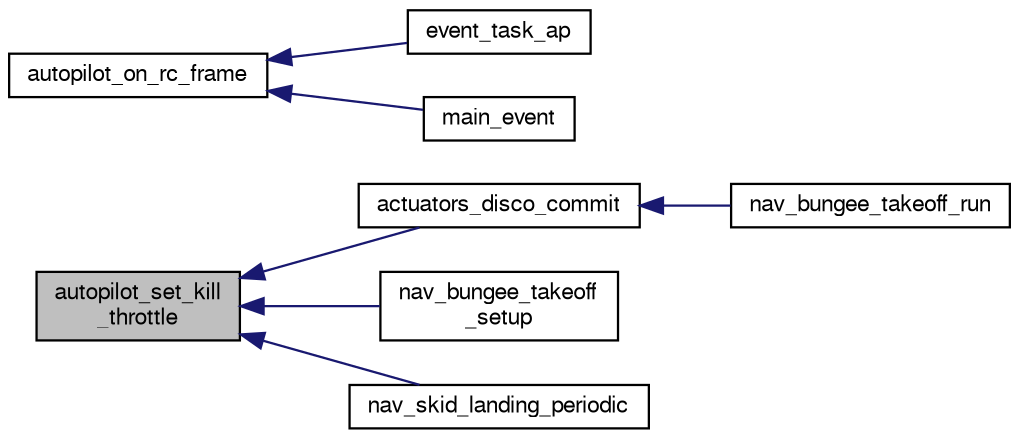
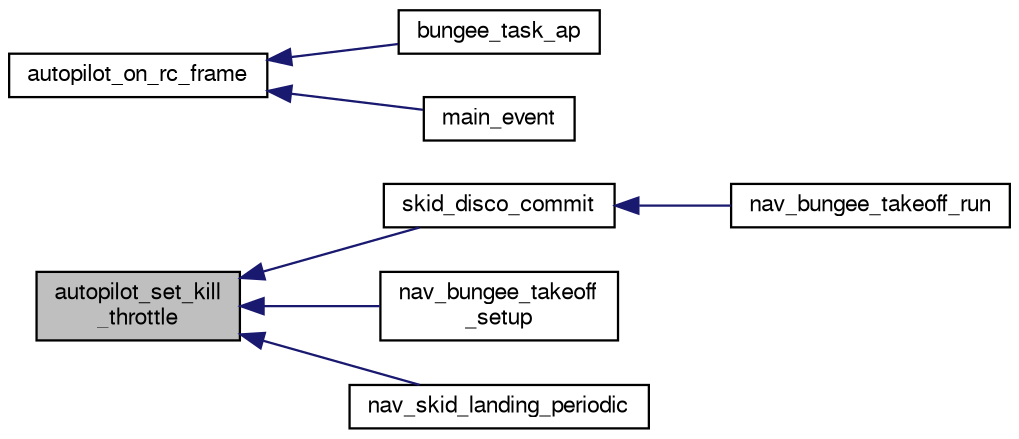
node "event_task_ap": label "event_task_ap" -> "bungee_task_ap"
node "actuators_disco_commit": label "actuators_disco_commit" -> "skid_disco_commit"
